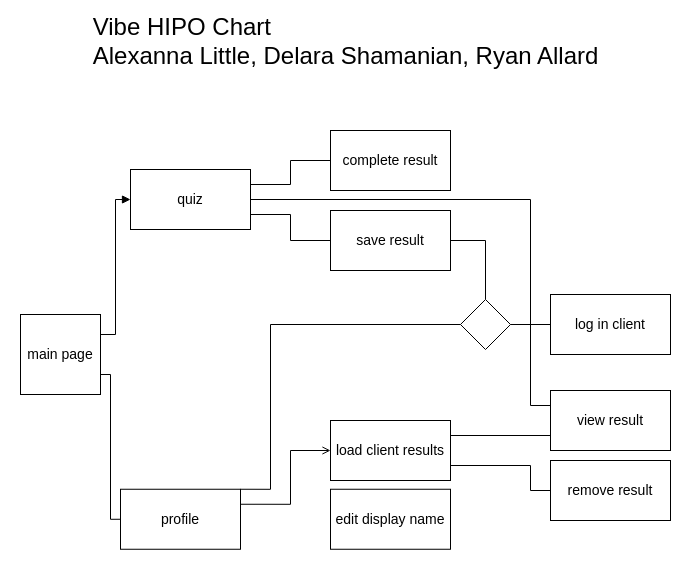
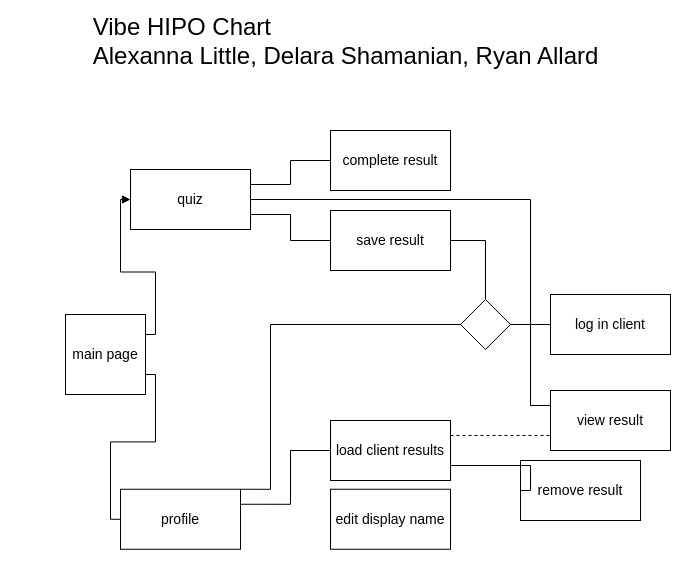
node "main page": moved (61, 355) -> (106, 355)
edge "view result" -- "load client results": style solid -> dashed
edge "profile" -> "load client results": arrowhead open -> none
node "remove result": moved (611, 491) -> (581, 491)
